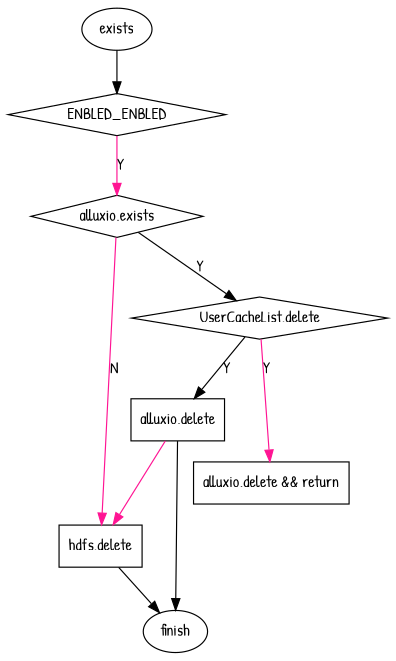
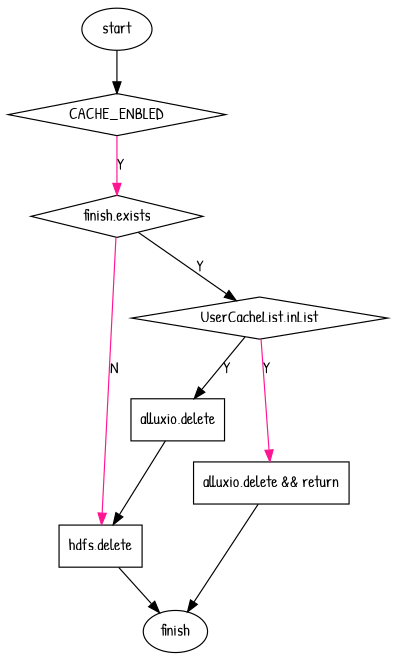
node "exists": label "exists" -> "start"
node "ENBLED_ENBLED": label "ENBLED_ENBLED" -> "CACHE_ENBLED"
node "alluxio.exists": label "alluxio.exists" -> "finish.exists"
node "UserCacheList.delete": label "UserCacheList.delete" -> "UserCacheList.inList"
edge "alluxio.delete" -> "hdfs.delete": color deeppink -> black
edge "alluxio.delete" -> "finish": now "alluxio.delete && return" -> "finish"
